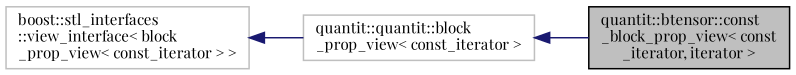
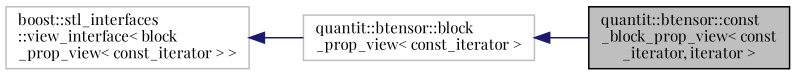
node "quantit::quantit::block _prop_view< const_iterator >": label "quantit::quantit::block _prop_view< const_iterator >" -> "quantit::btensor::block _prop_view< const_iterator >"
